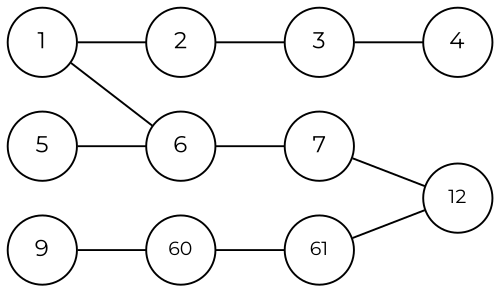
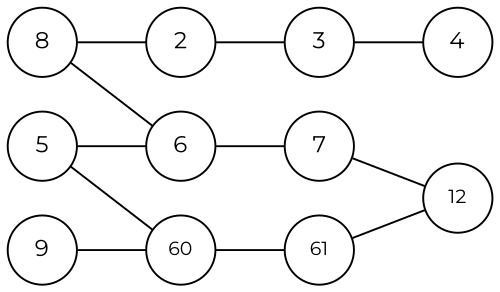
node "1": label "1" -> "8"
edge "5" -- "60": added
